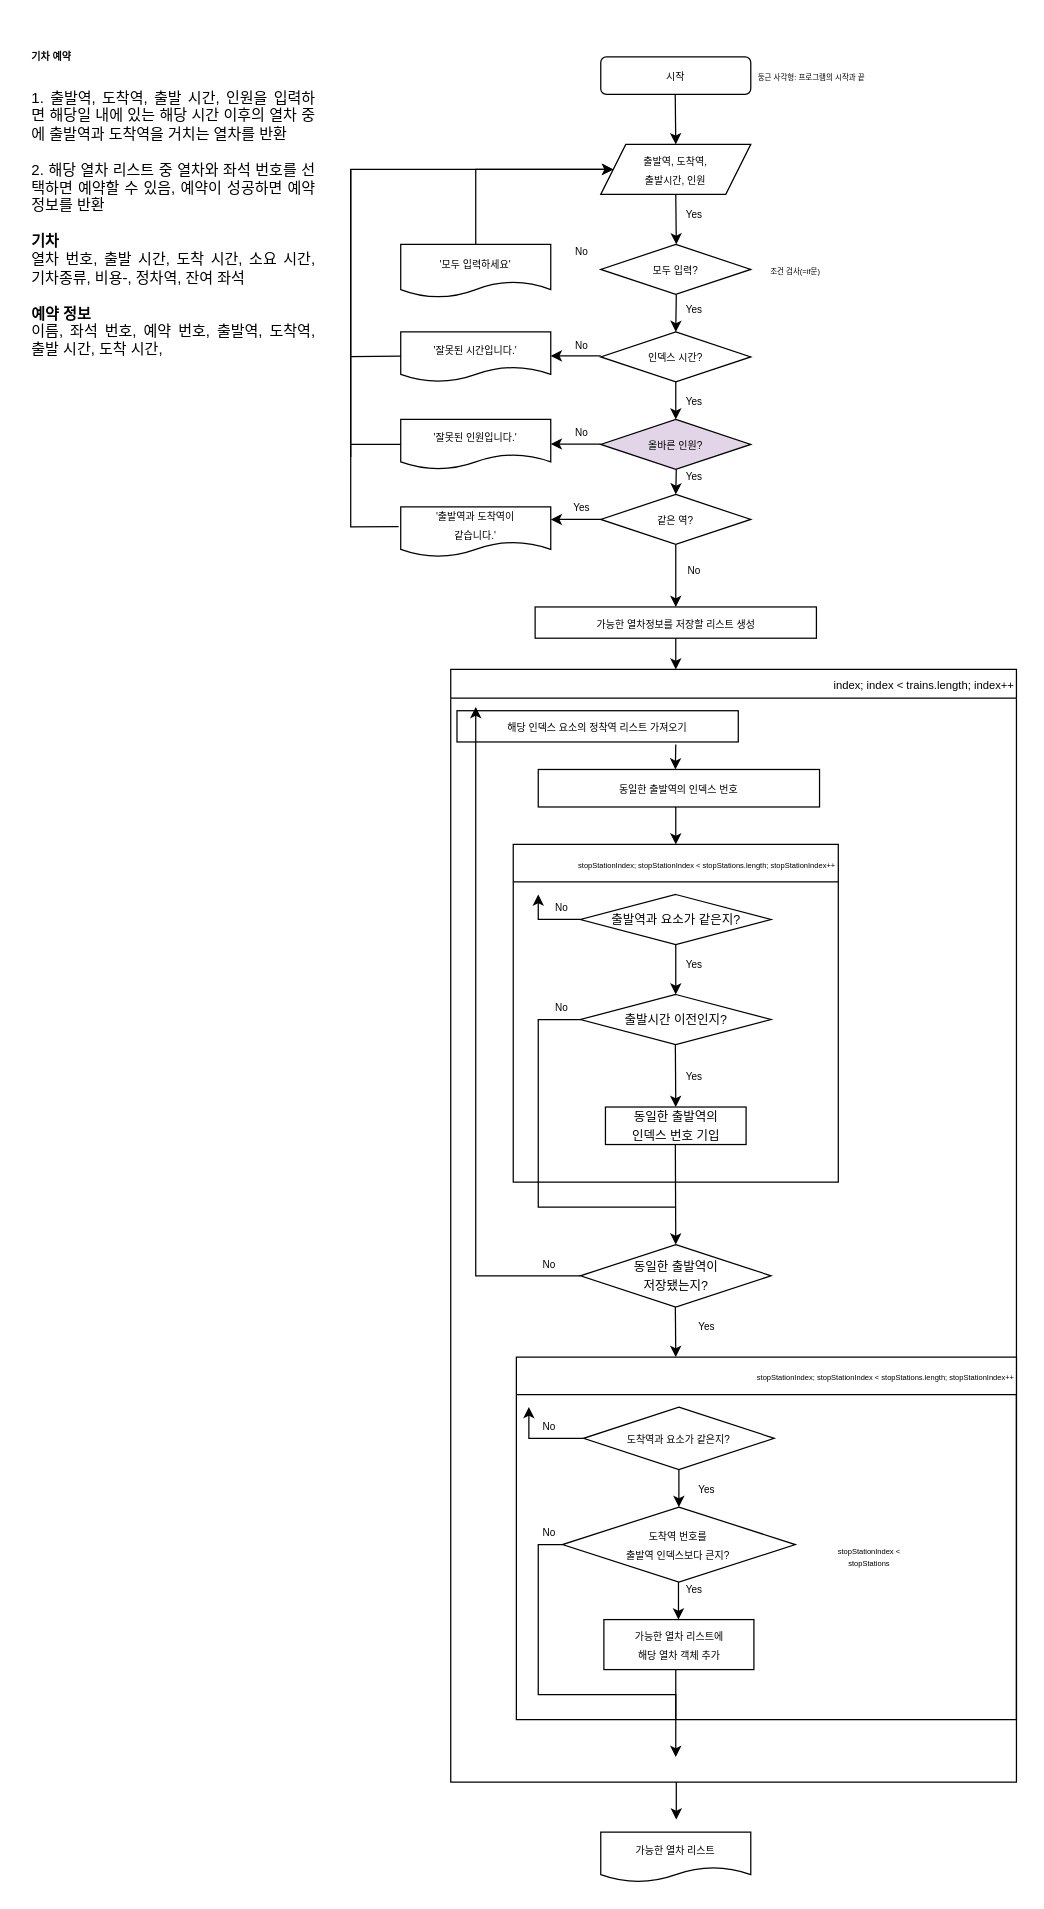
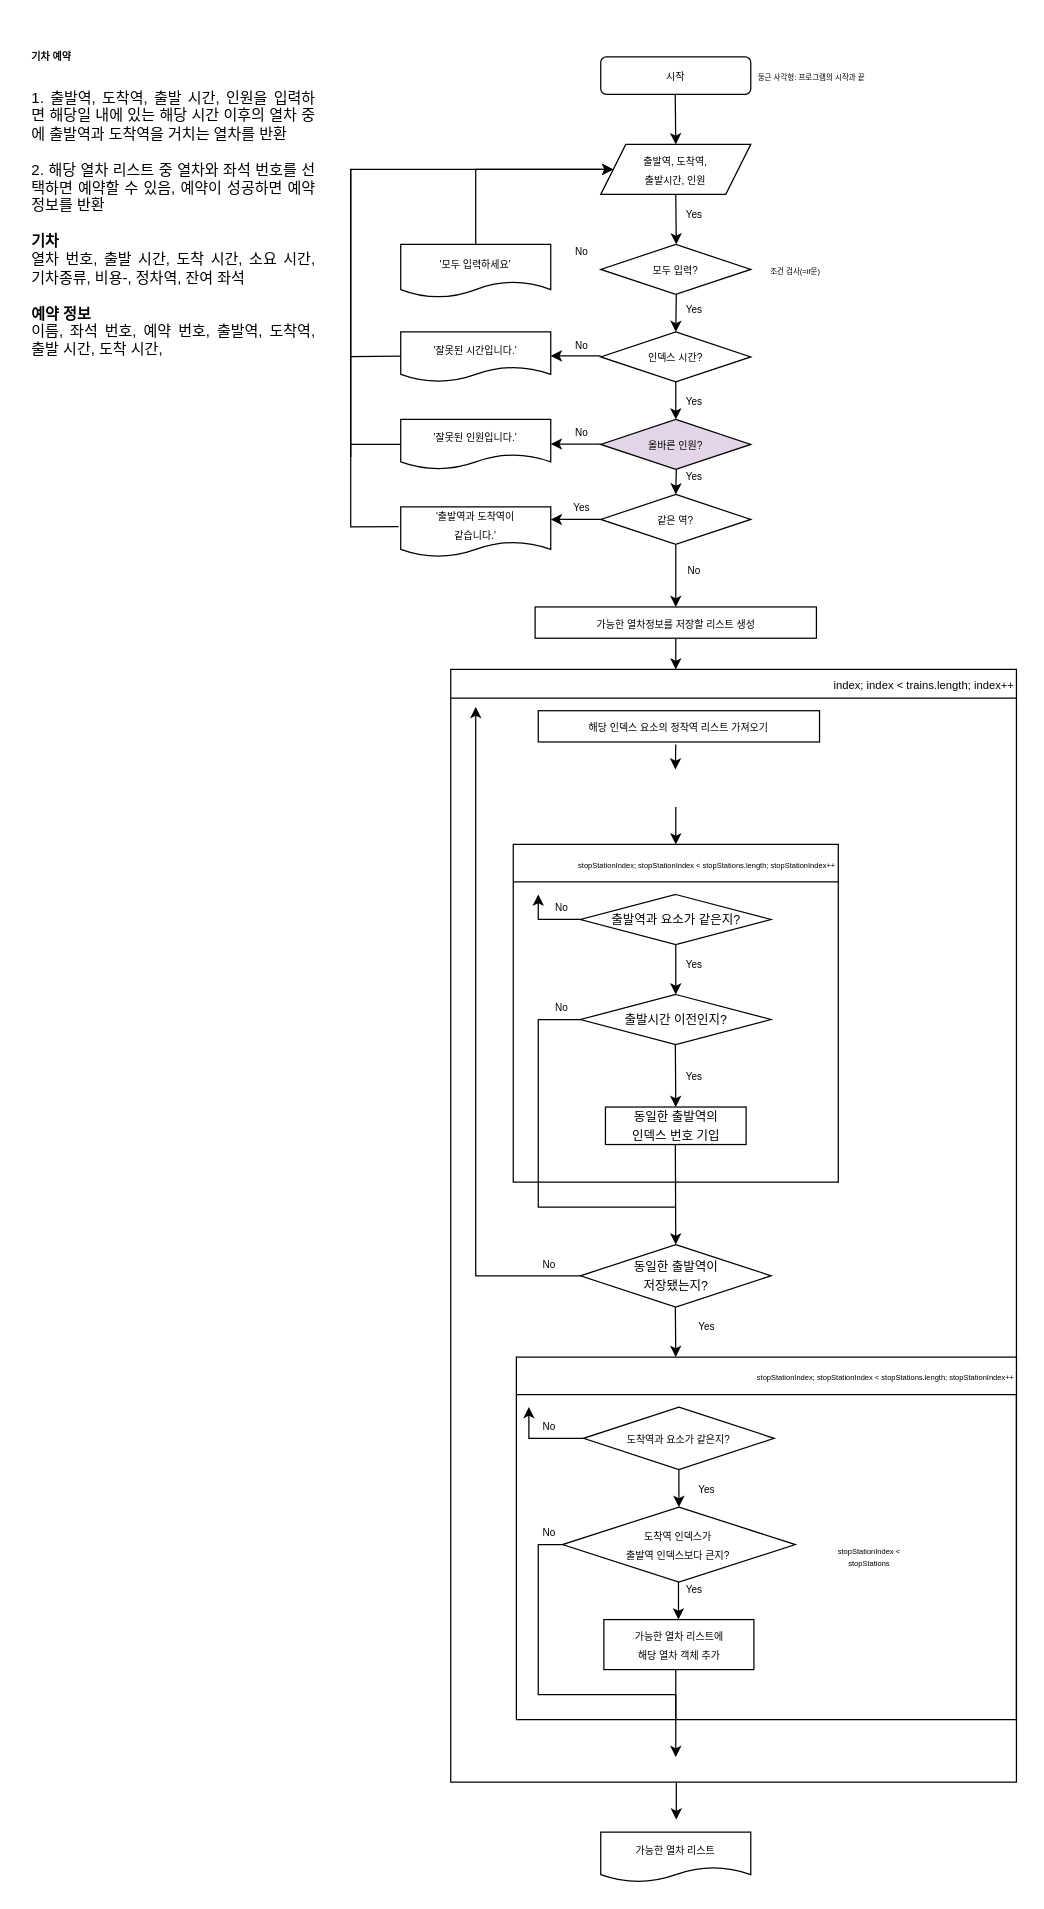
node "해당 인덱스 요소의 정착역 리스트 가져오기": moved (598, 726) -> (679, 726)
node "동일한 출발역의 인덱스 번호": removed
node "도착역 번호를 출발역 인덱스보다 큰지?": label "도착역 번호를 출발역 인덱스보다 큰지?" -> "도착역 인덱스가 출발역 인덱스보다 큰지?"
